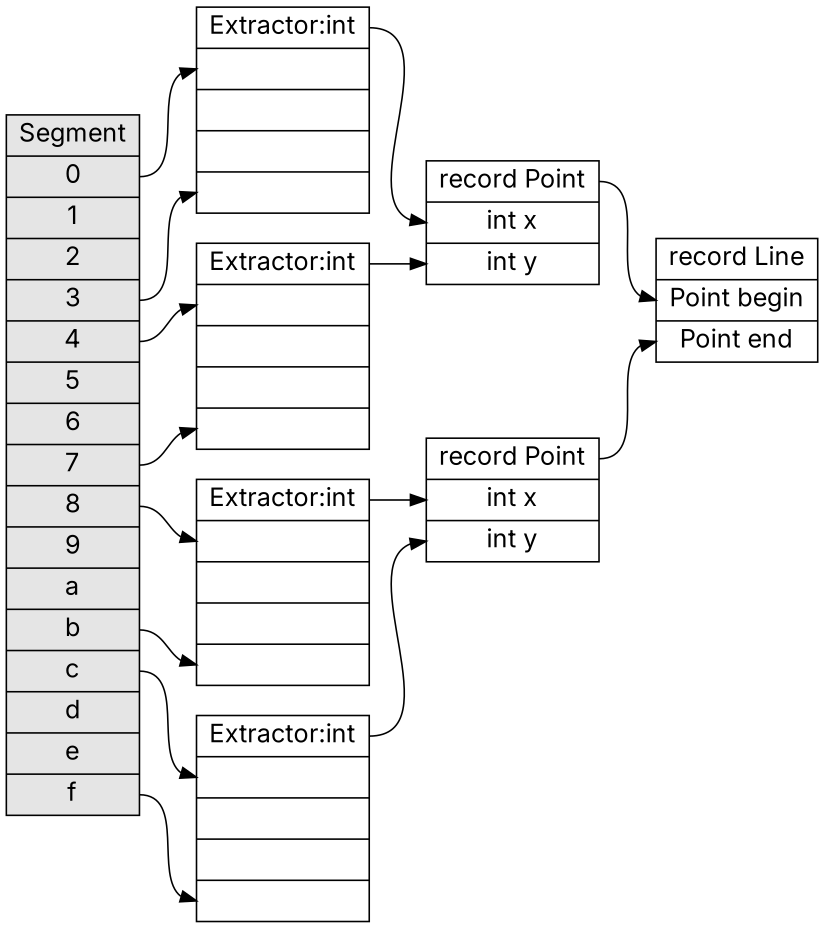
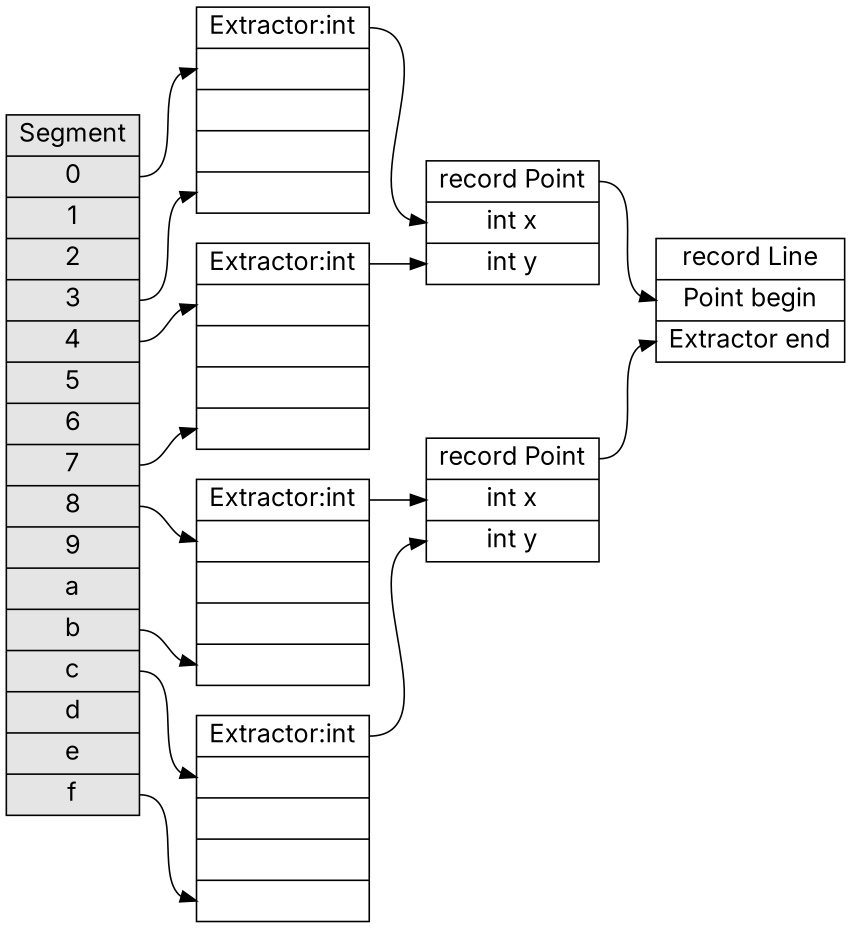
node "record Line": text "Point end" -> "Extractor end"
